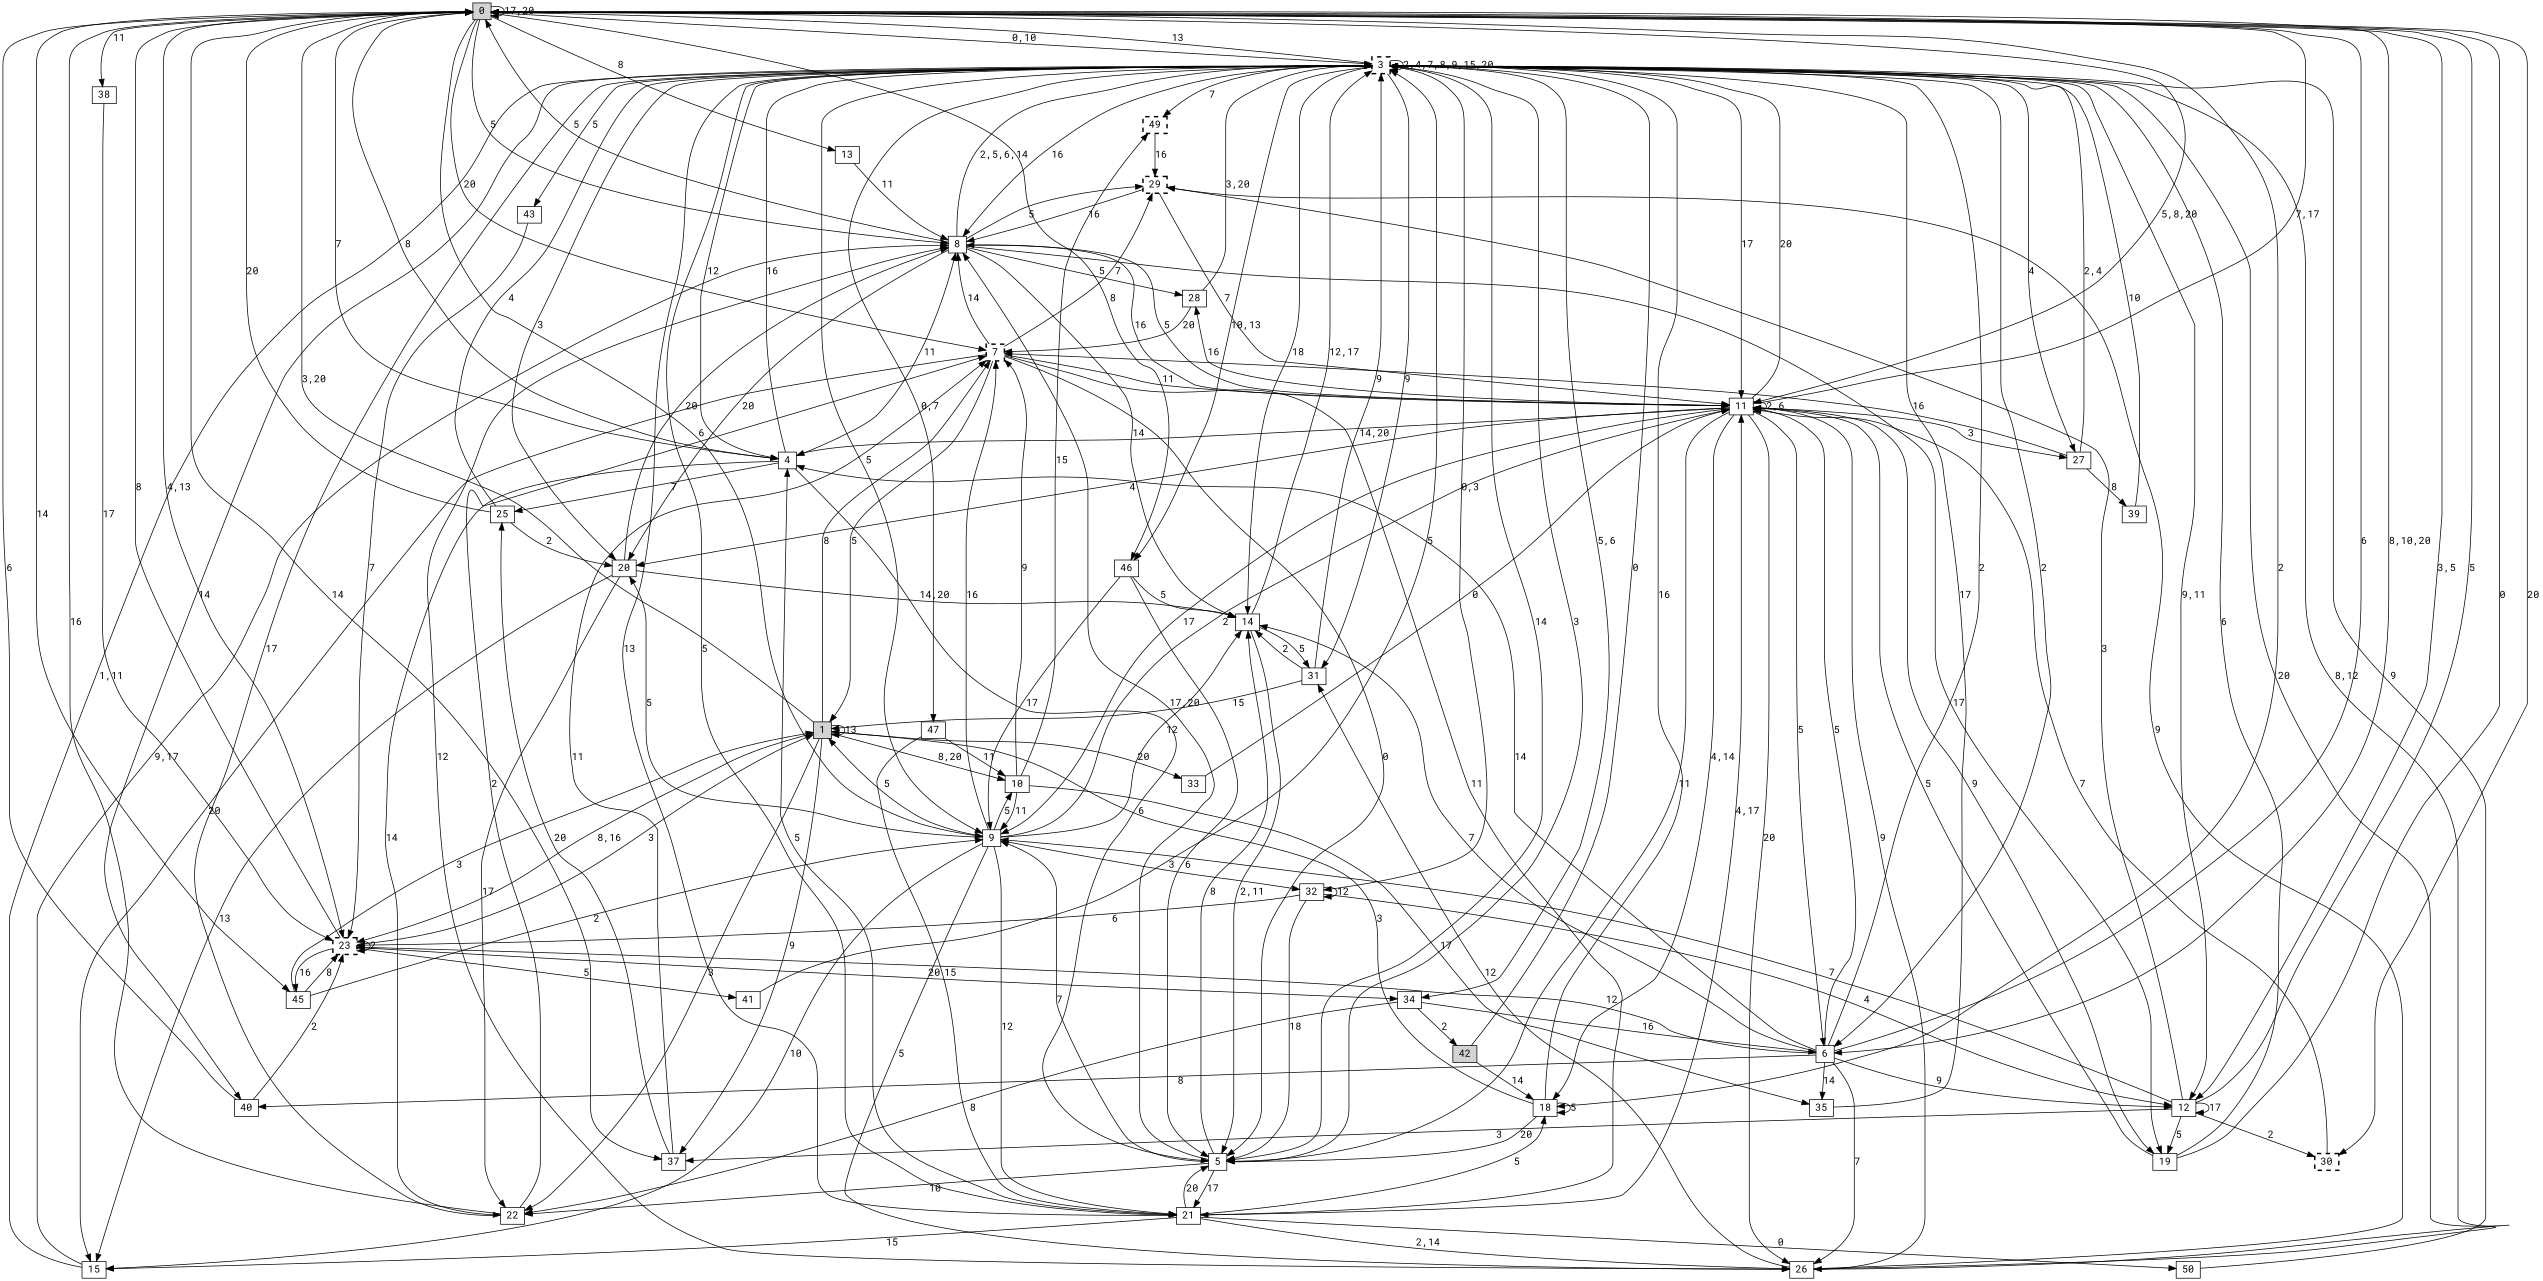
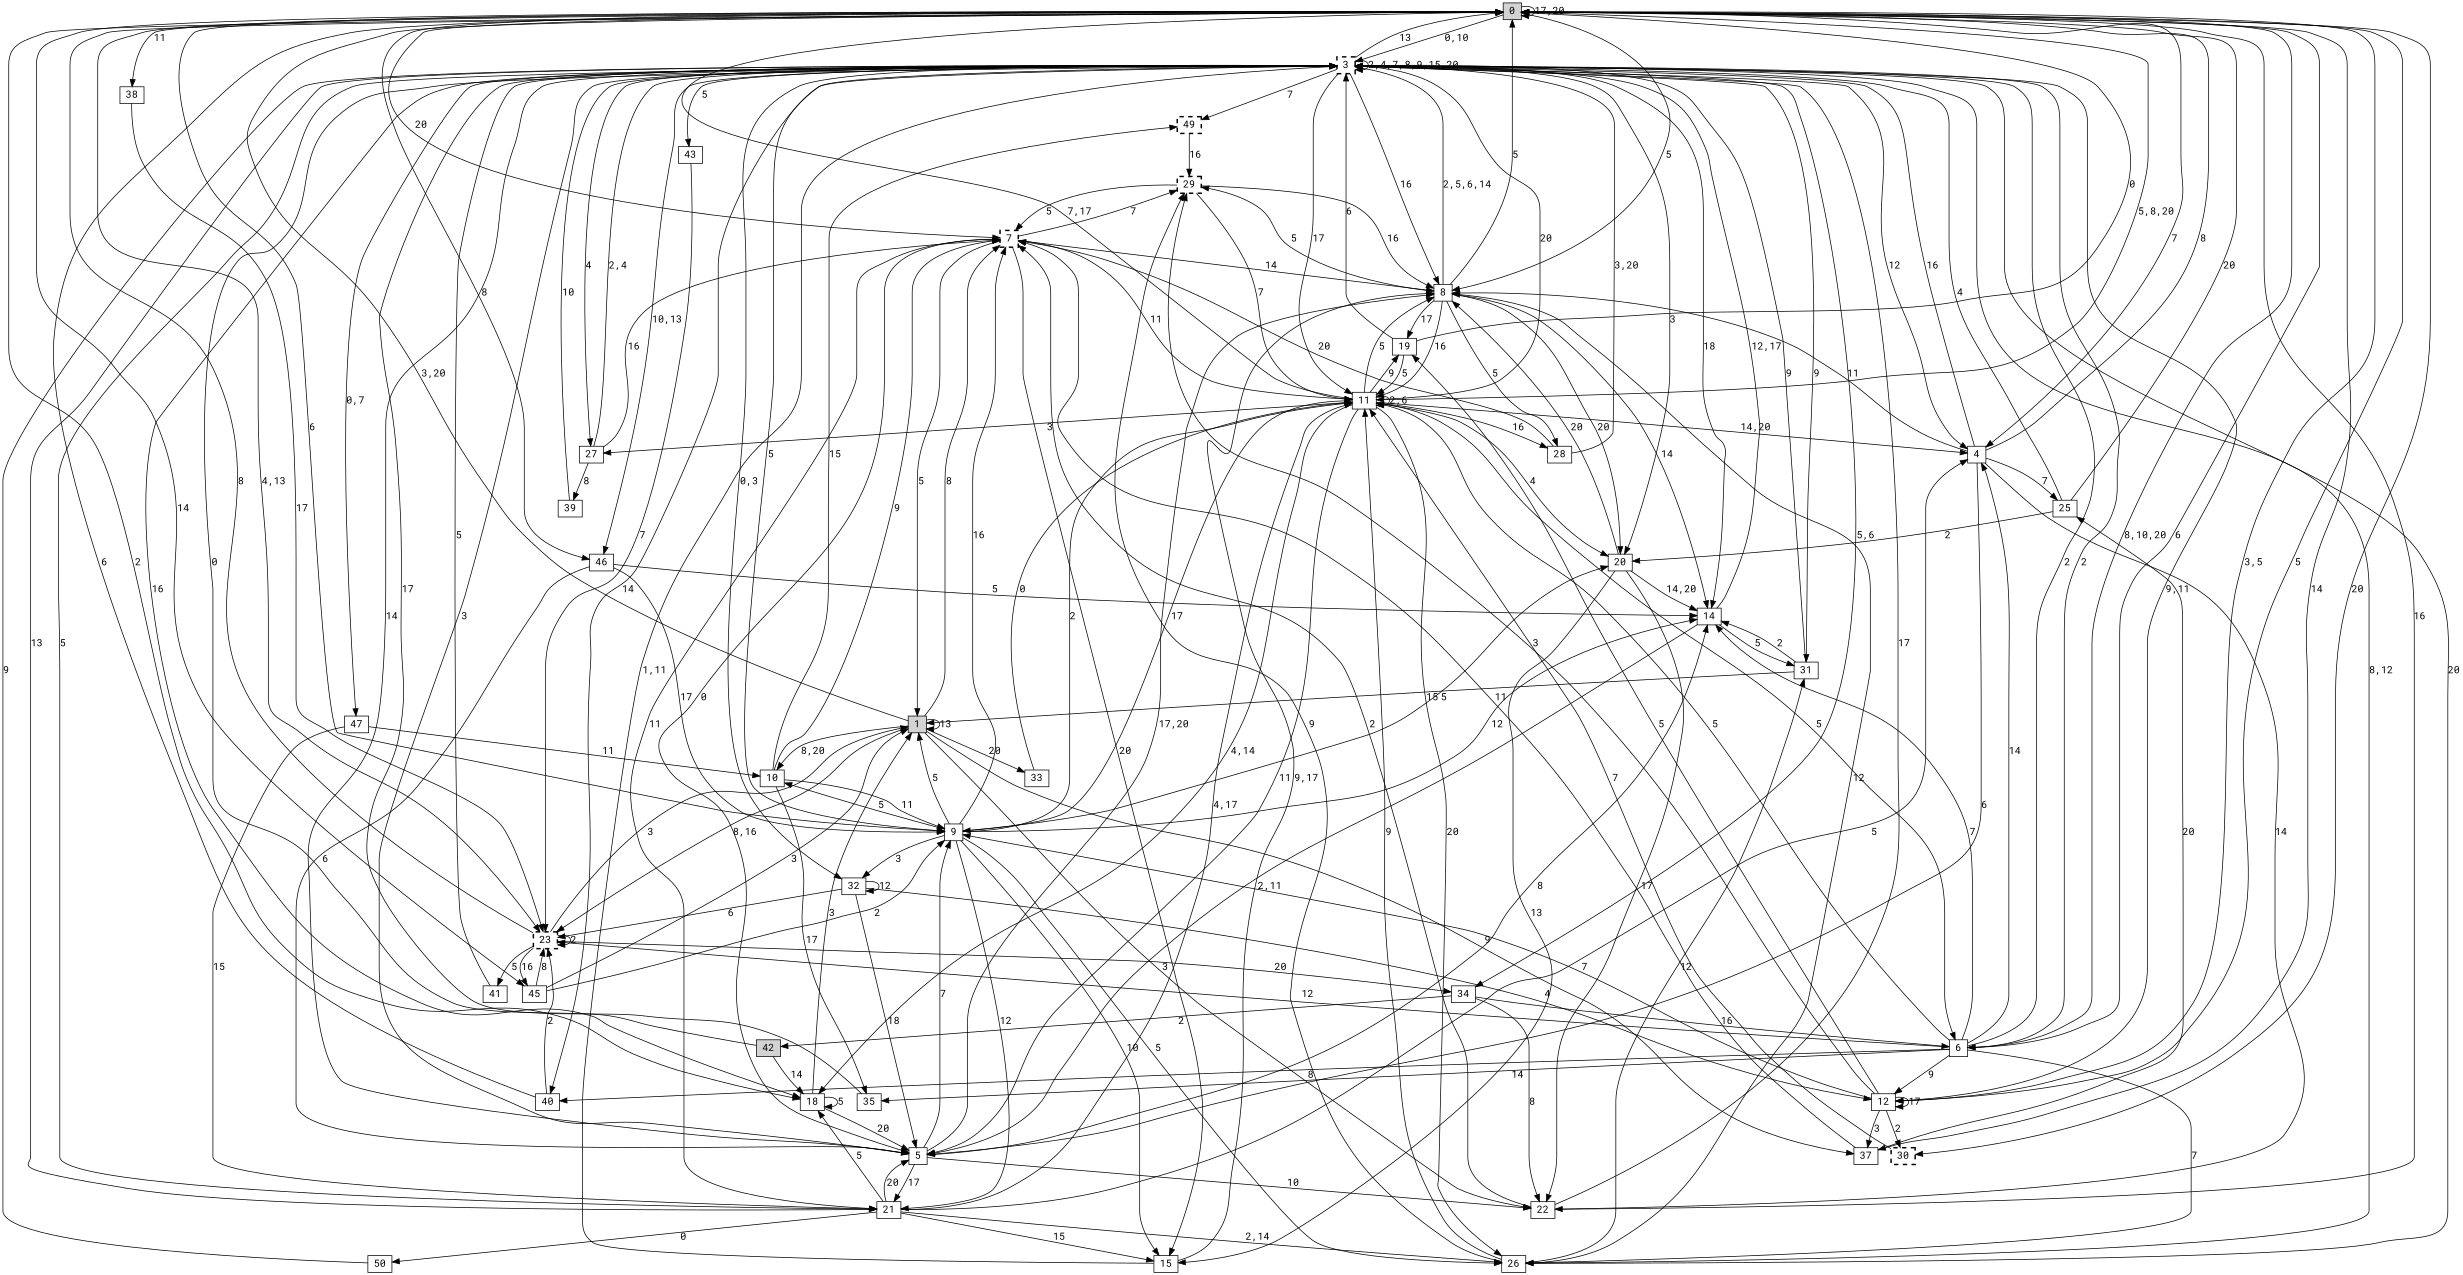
node "13": removed
edge "29" -> "7": added, label "5"
edge "18" -> "3": reversed
